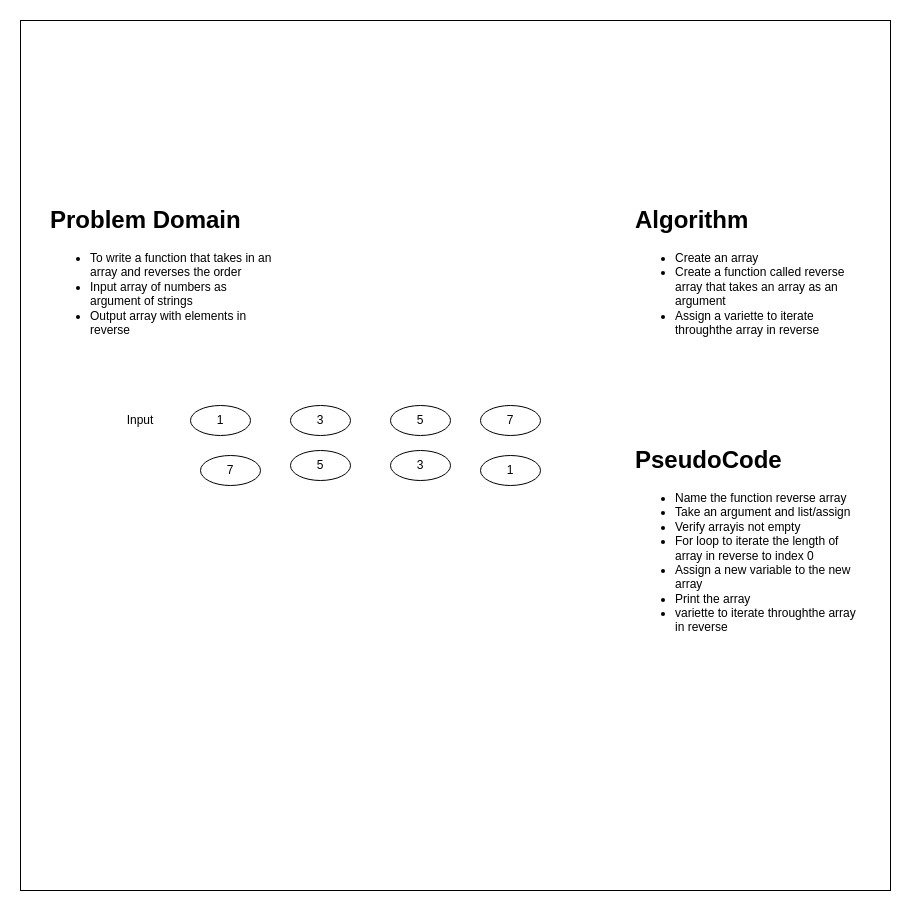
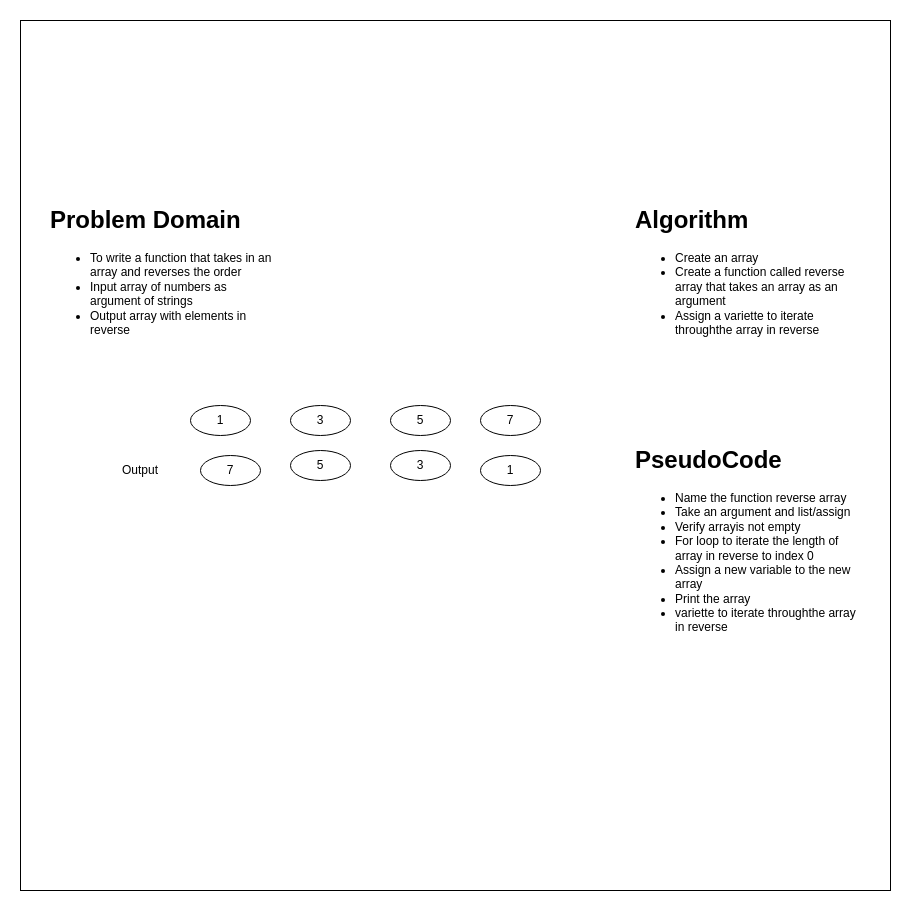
node "Input": removed
node "Output": added
